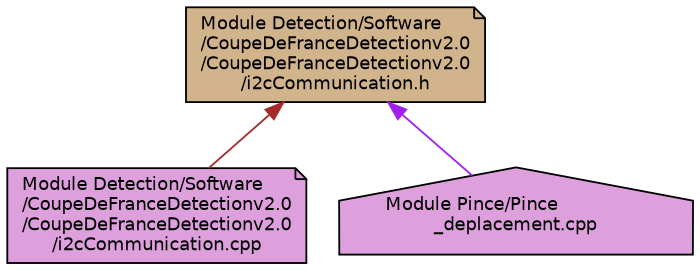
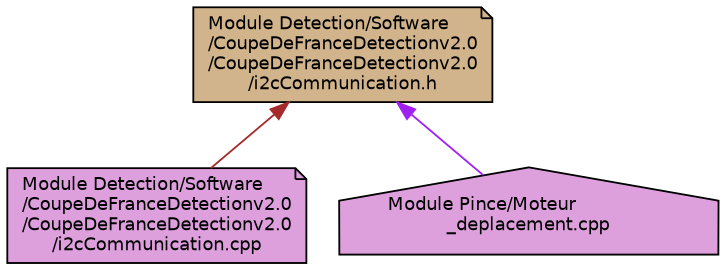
node "Module Pince/Pince _deplacement.cpp": label "Module Pince/Pince _deplacement.cpp" -> "Module Pince/Moteur _deplacement.cpp"
